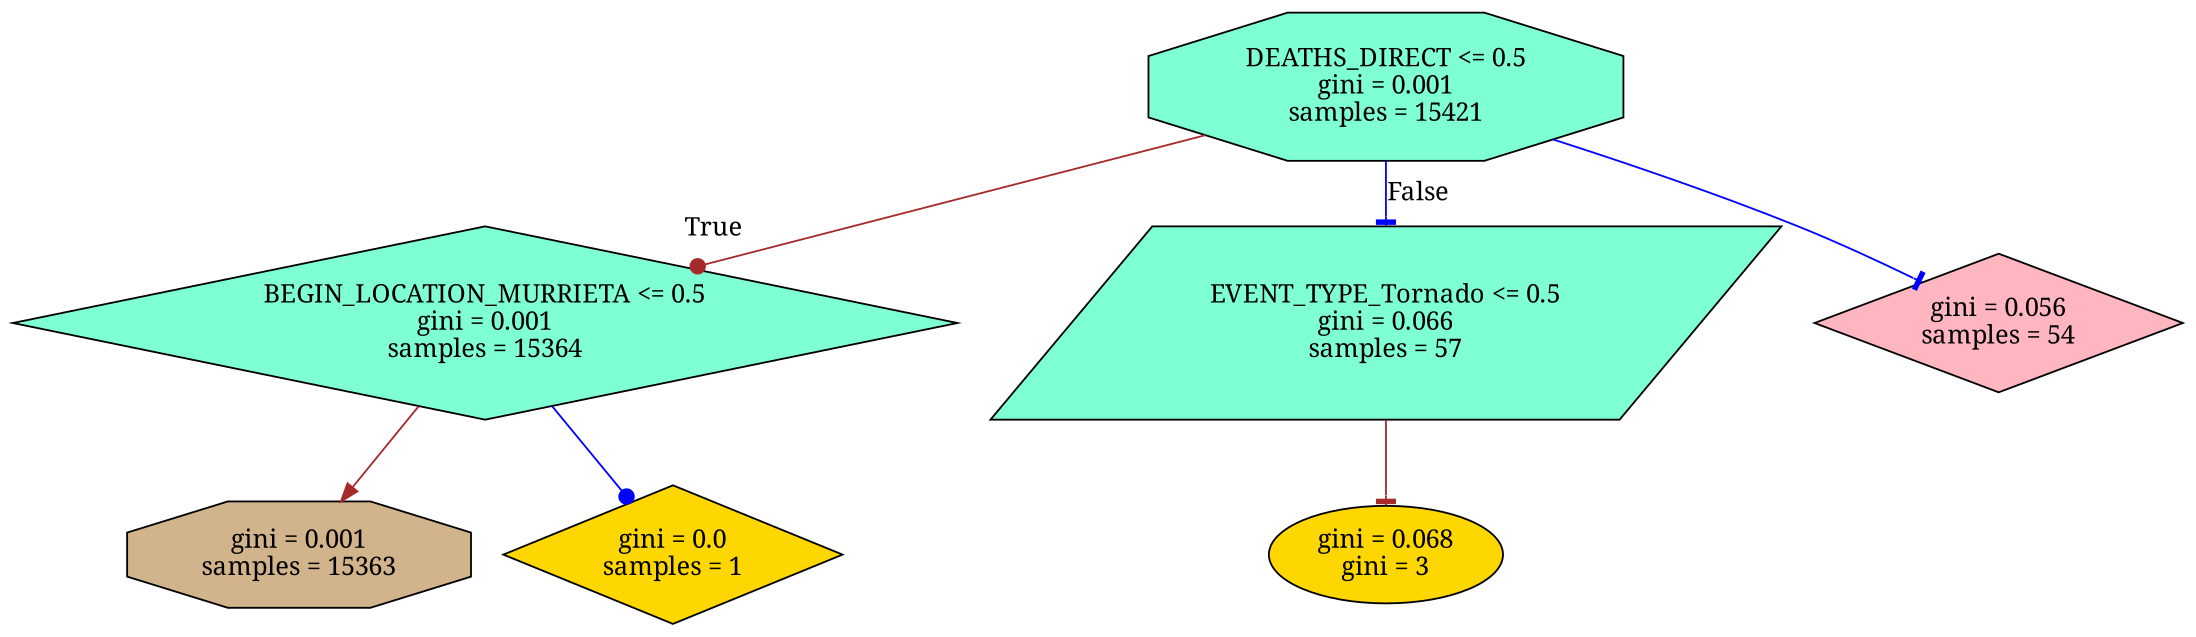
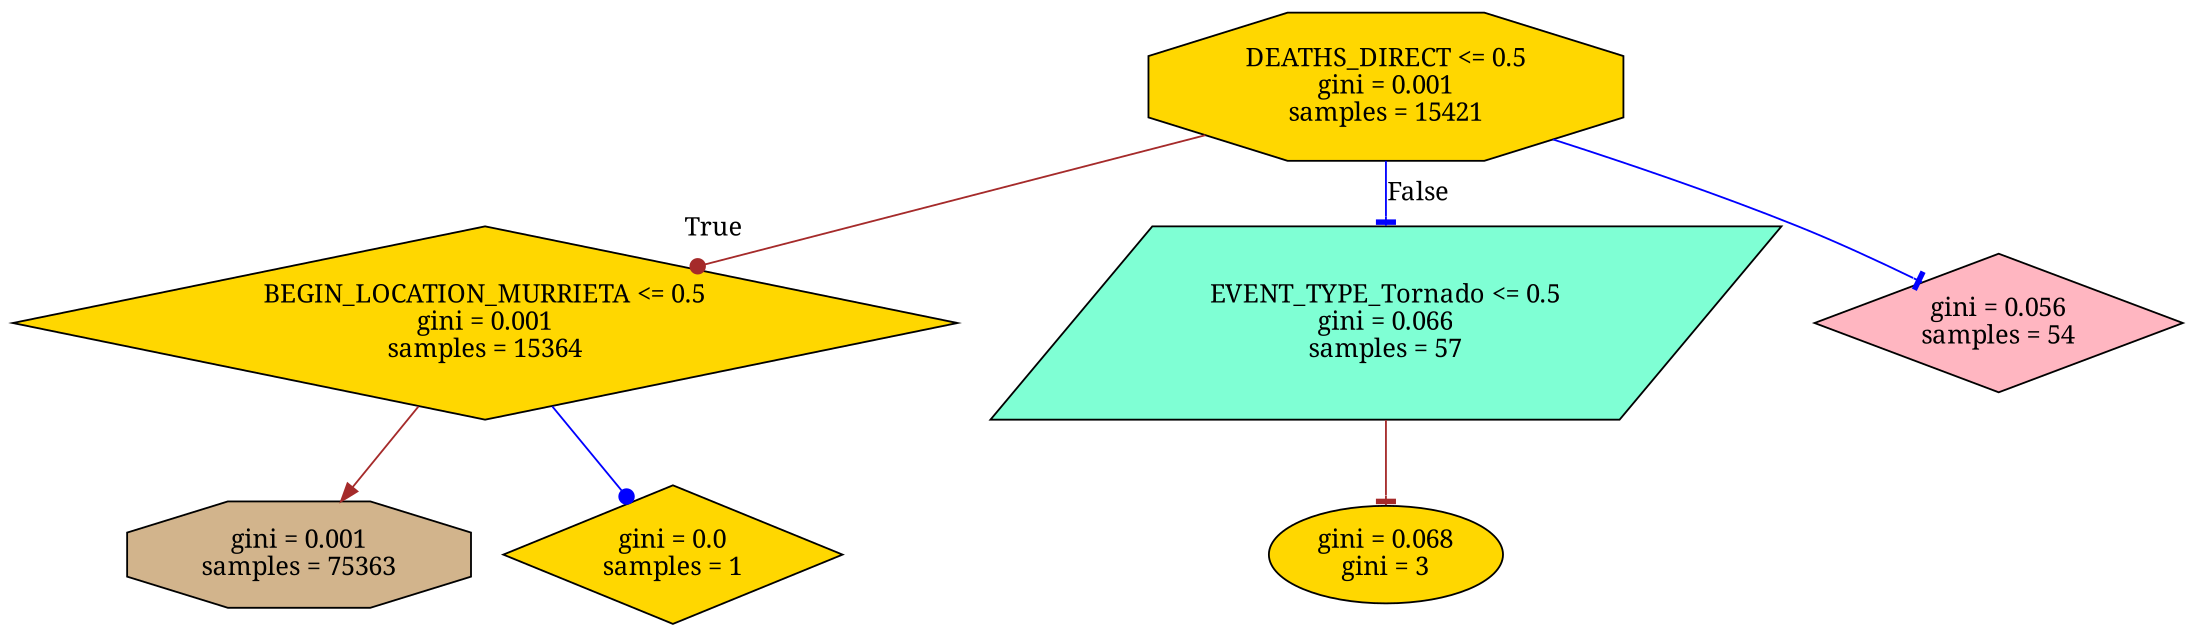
node "DEATHS_DIRECT <= 0.5 gini = 0.001 samples = 15421": fillcolor aquamarine -> gold
node "BEGIN_LOCATION_MURRIETA <= 0.5 gini = 0.001 samples = 15364": fillcolor aquamarine -> gold
node "gini = 0.001 samples = 15363": label "gini = 0.001 samples = 15363" -> "gini = 0.001 samples = 75363"
